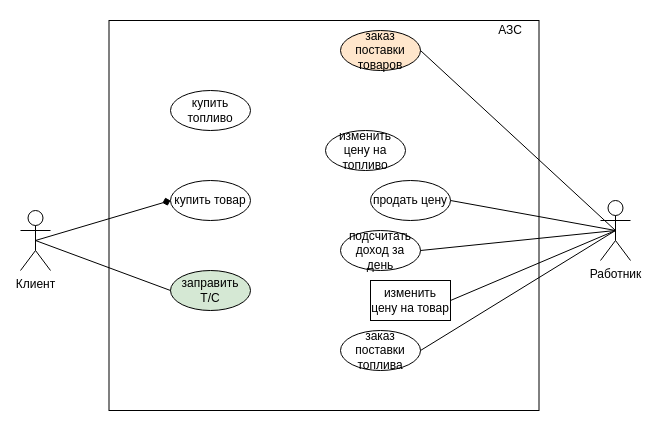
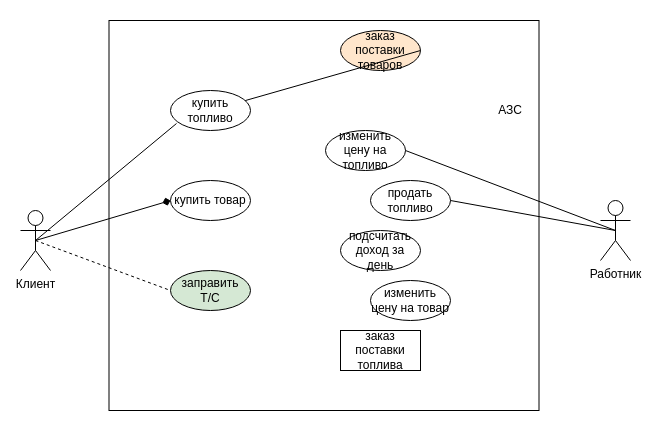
node "АЗС": moved (511, 31) -> (511, 111)
edge "заказ поставки товаров" -- "Работник": now "заказ поставки товаров" -- "купить топливо"
edge "купить топливо" -- "Клиент": added
edge "изменить цену на топливо" -- "Работник": added
node "продать цену": label "продать цену" -> "продать топливо"
edge "Работник" -- "подсчитать доход за день": removed
edge "Клиент" -- "заправить Т/C": style solid -> dashed
edge "Работник" -- "изменить цену на товар": removed
edge "Работник" -- "заказ поставки топлива": removed
node "изменить цену на товар": shape rectangle -> ellipse
node "заказ поставки топлива": shape ellipse -> rectangle
